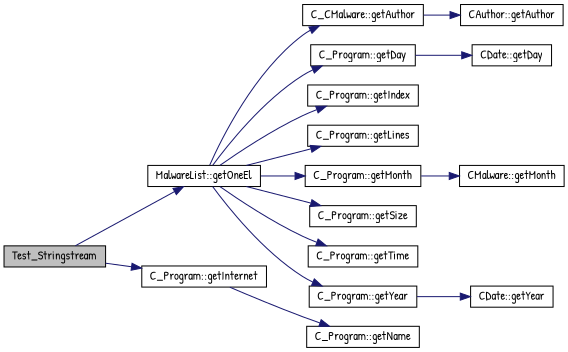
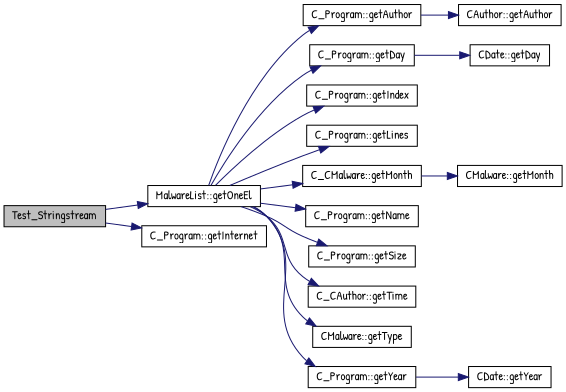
node "C_CMalware::getAuthor": label "C_CMalware::getAuthor" -> "C_Program::getAuthor"
node "C_Program::getMonth": label "C_Program::getMonth" -> "C_CMalware::getMonth"
node "C_Program::getTime": label "C_Program::getTime" -> "C_CAuthor::getTime"
edge "C_Program::getInternet" -> "C_Program::getName": now "MalwareList::getOneEl" -> "C_Program::getName"
node "CMalware::getType": added
